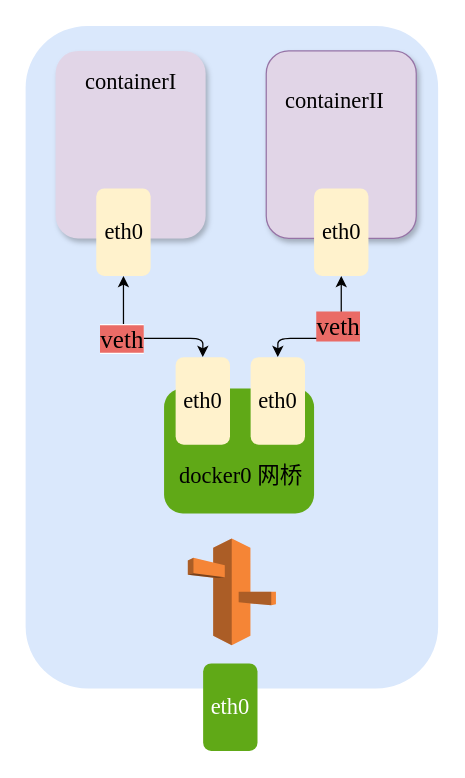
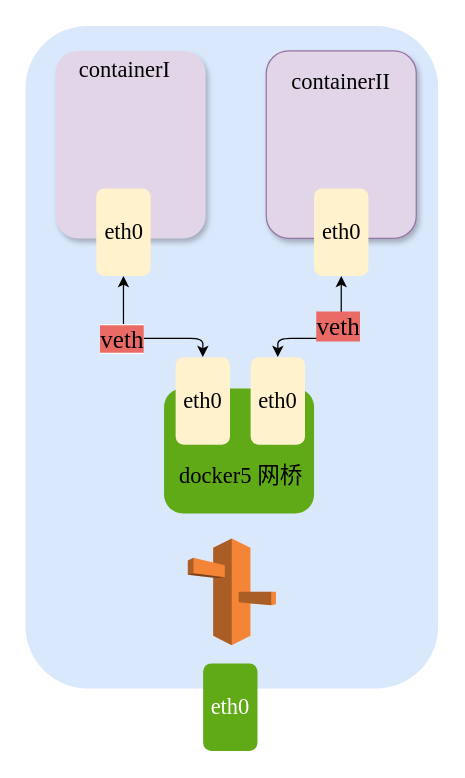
node "containerI": moved (131, 82) -> (124, 69)
node "containerII": moved (335, 101) -> (341, 82)
node "docker0 网桥": label "docker0 网桥" -> "docker5 网桥"
